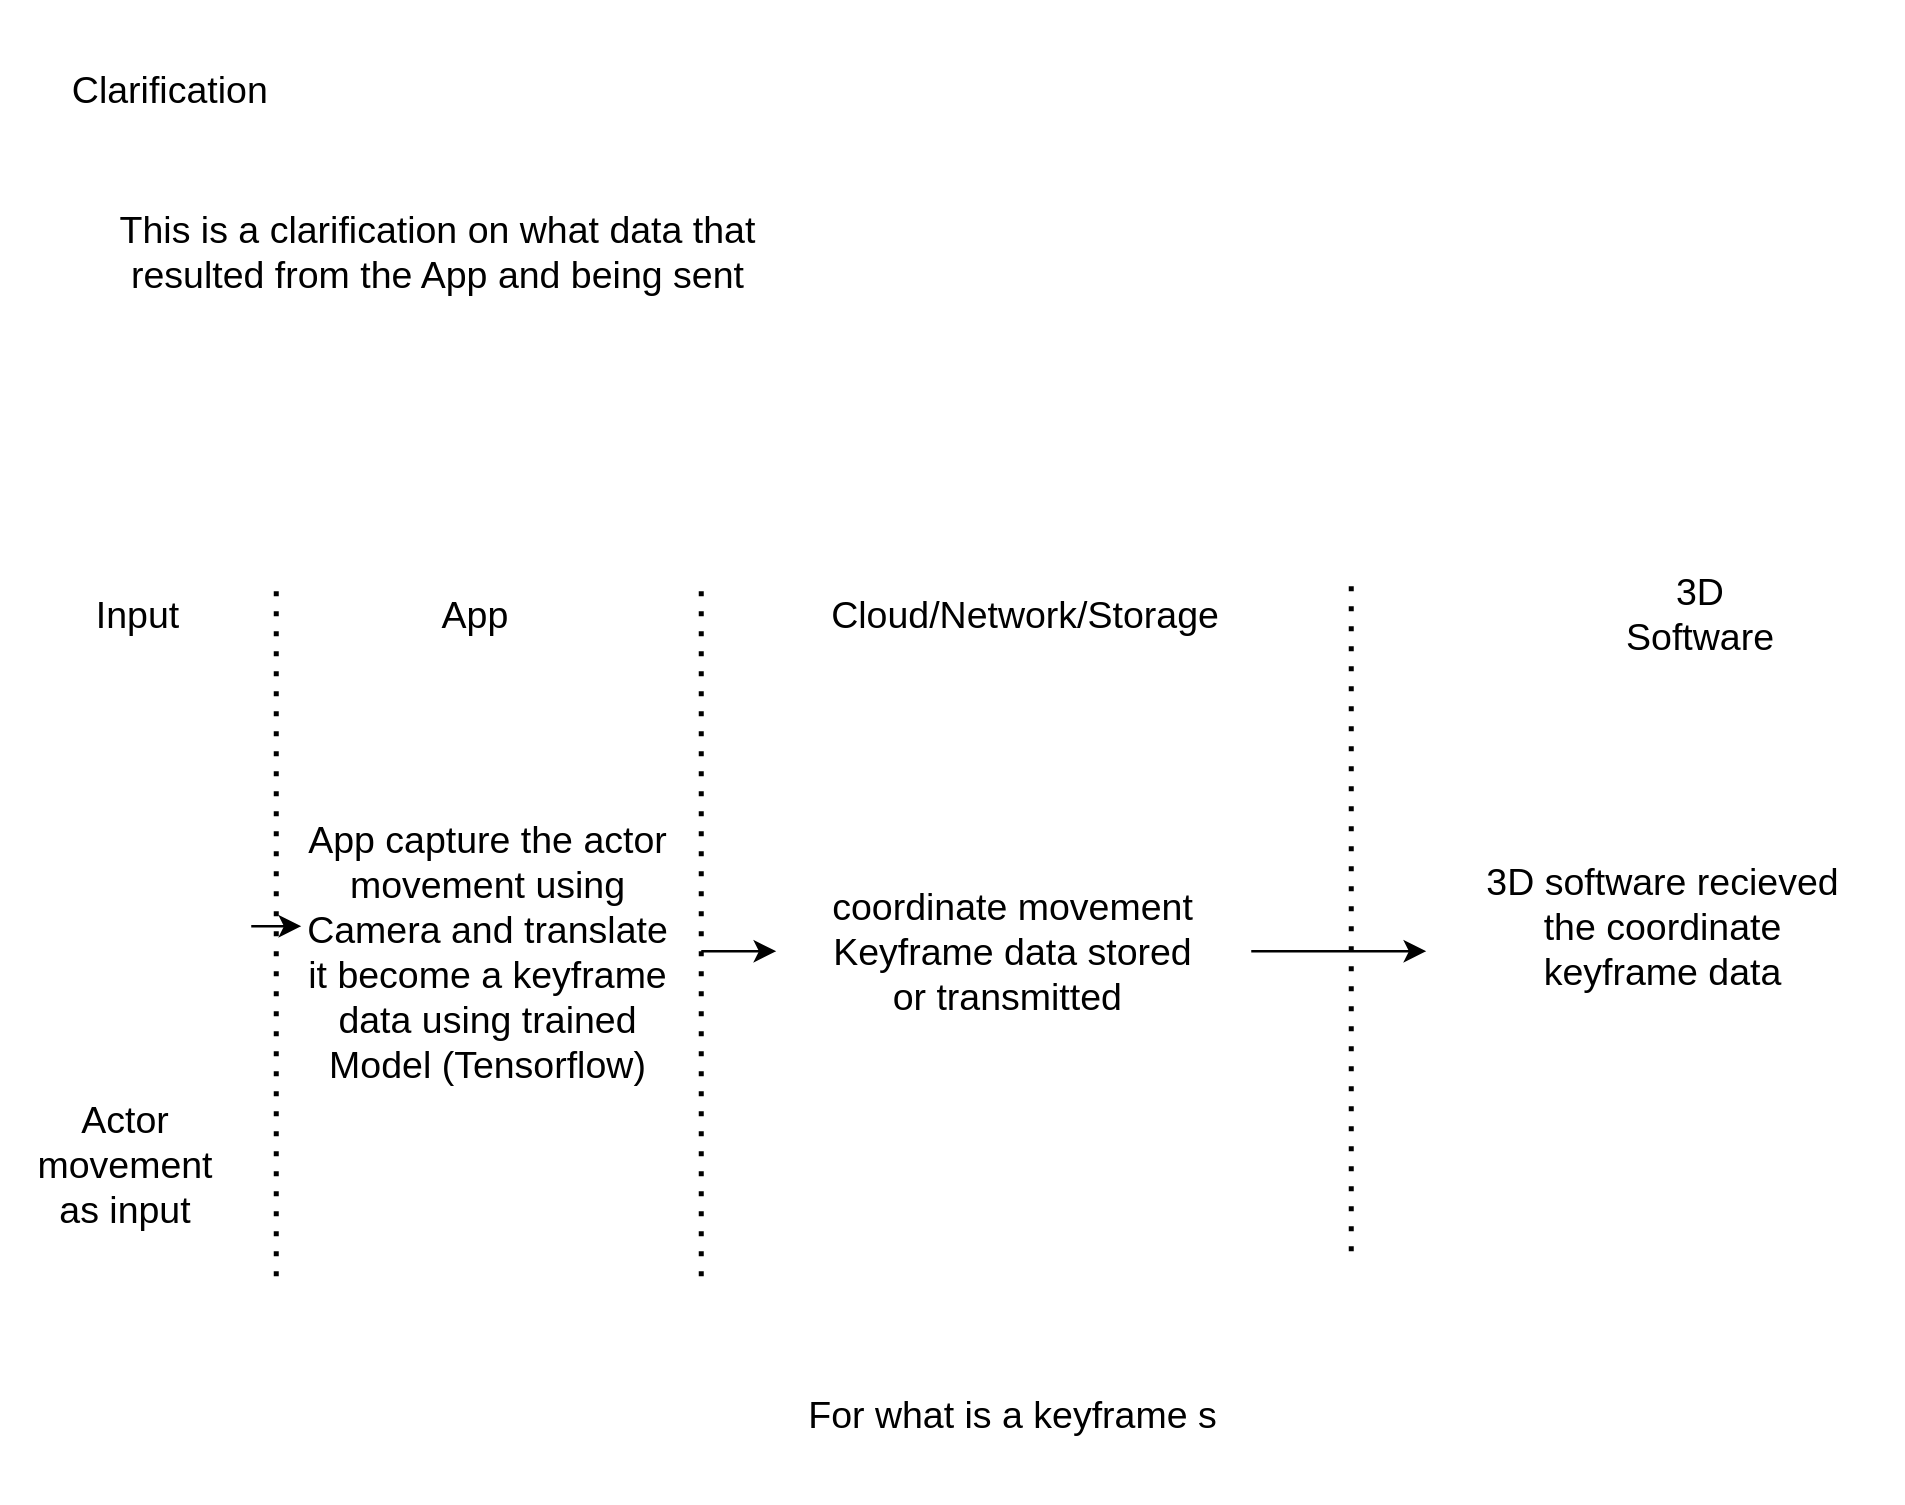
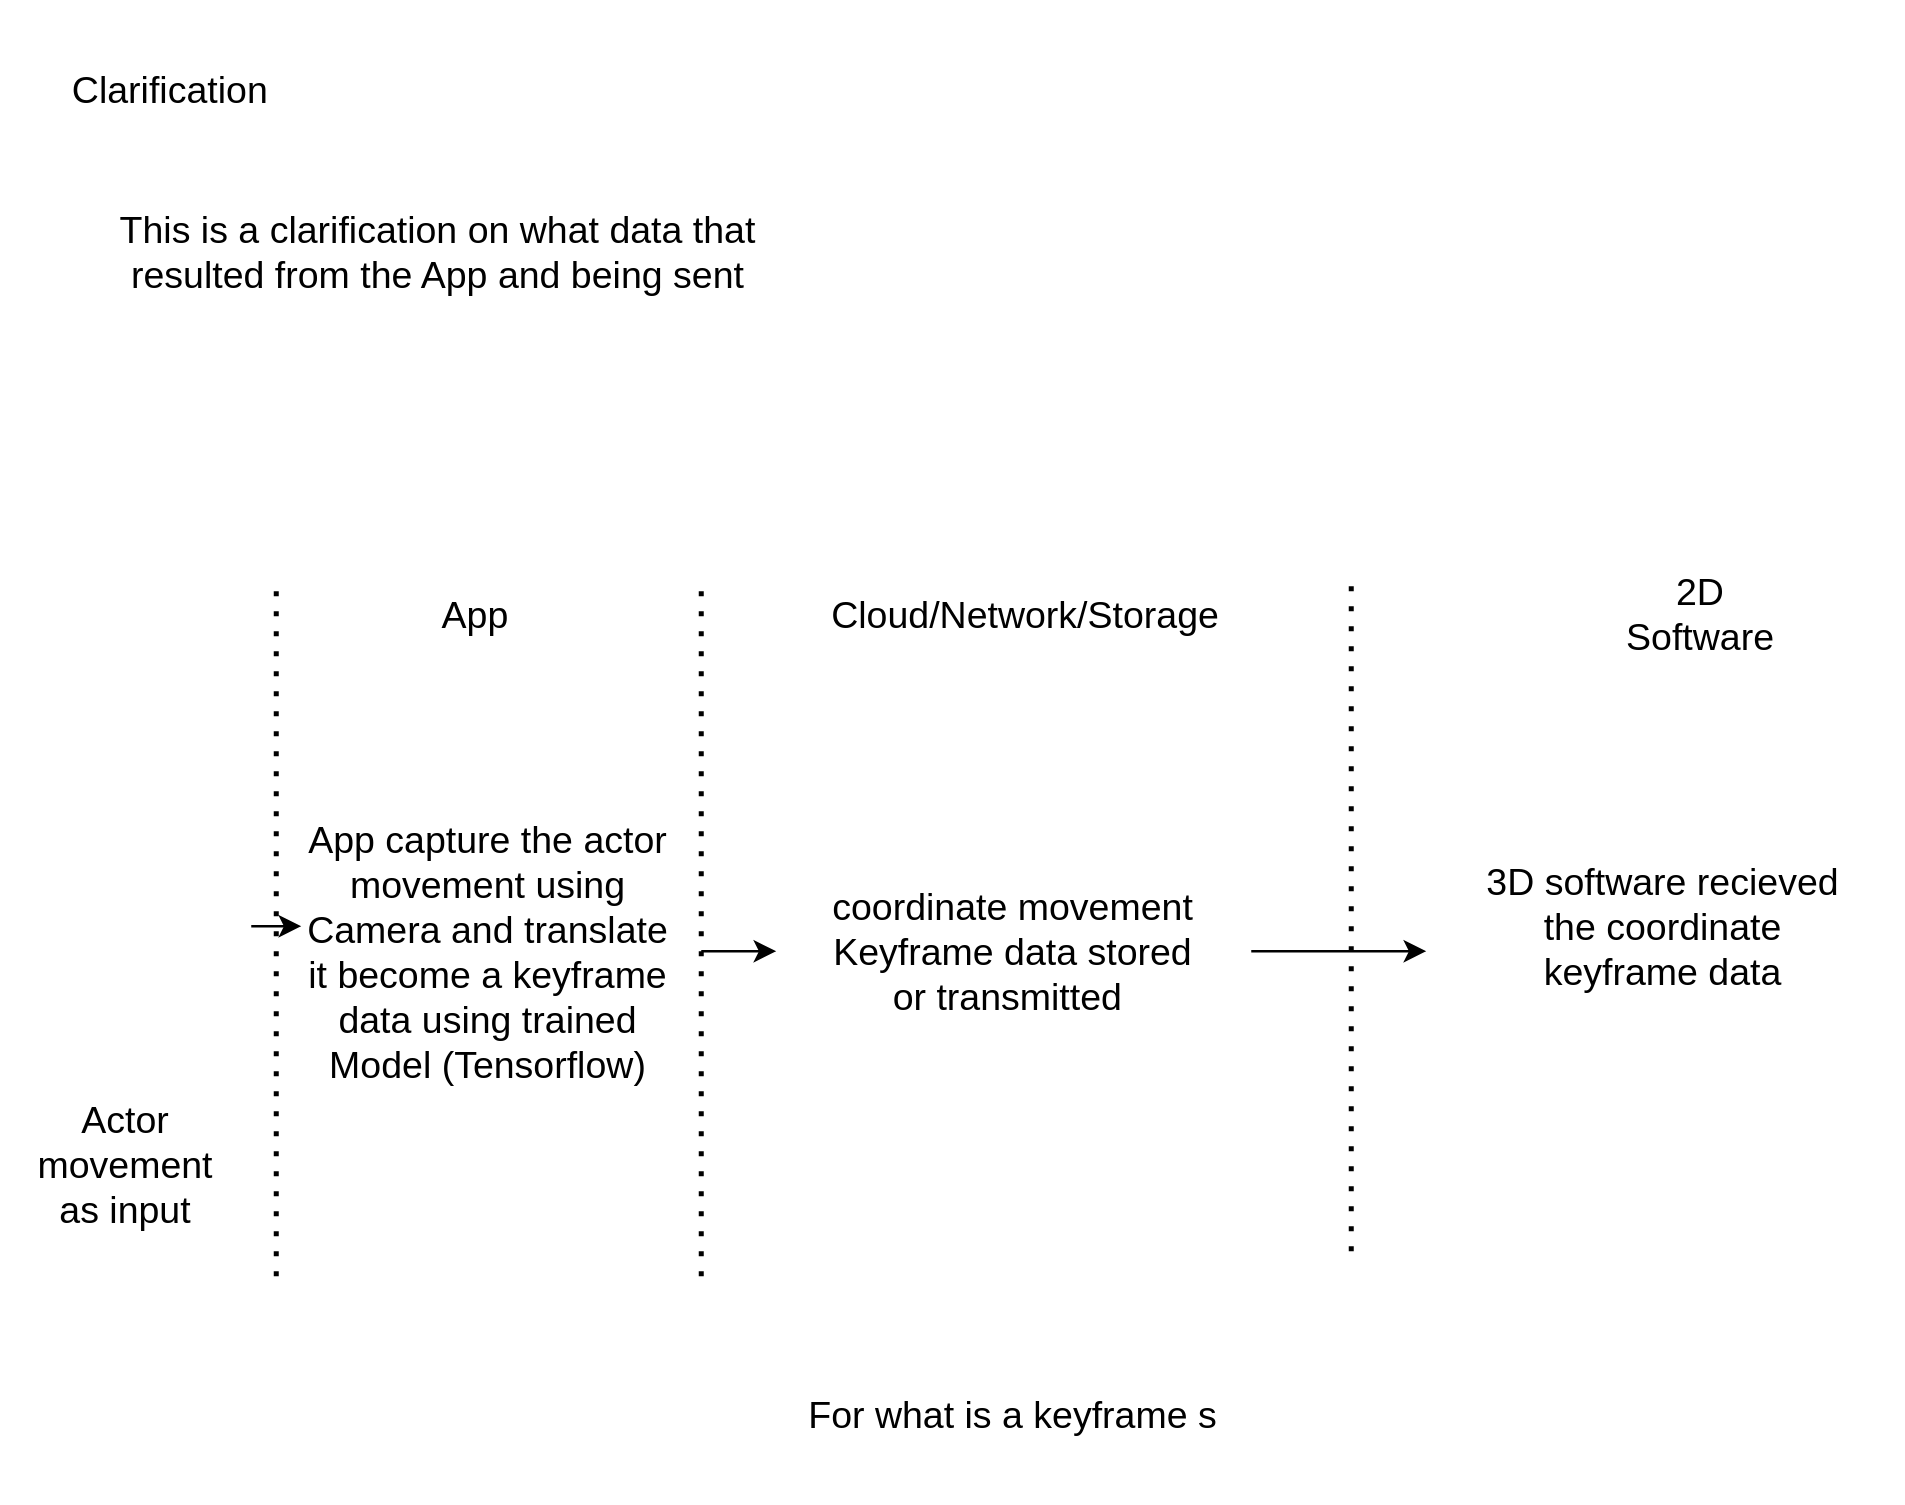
node "Input": removed
node "3D Software": label "3D Software" -> "2D Software"
